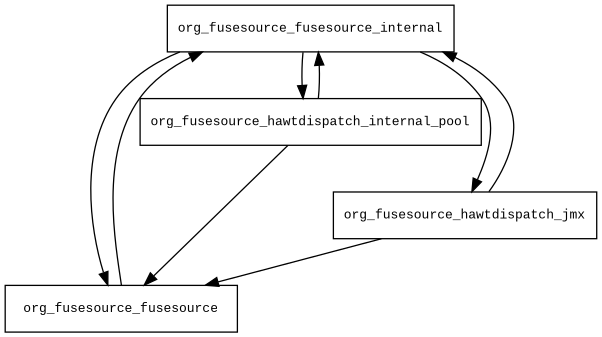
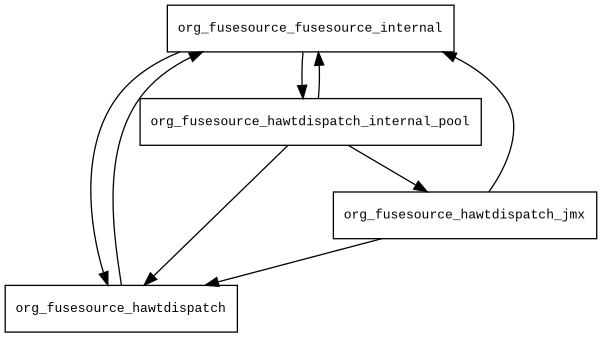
edge "org_fusesource_fusesource_internal" -> "org_fusesource_hawtdispatch_jmx": now "org_fusesource_hawtdispatch_internal_pool" -> "org_fusesource_hawtdispatch_jmx"
node "org_fusesource_fusesource": label "org_fusesource_fusesource" -> "org_fusesource_hawtdispatch"
